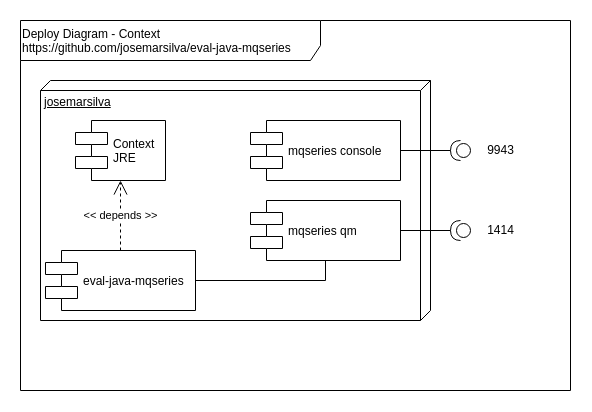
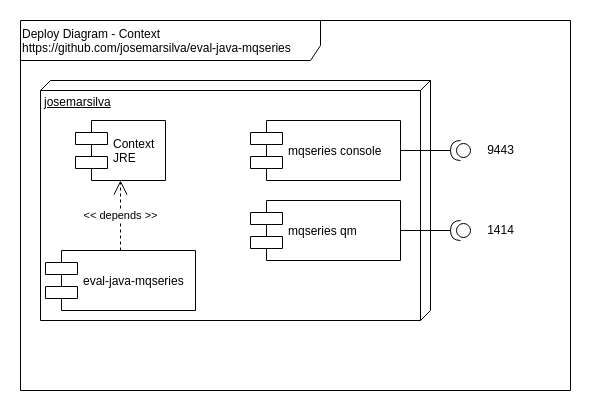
node "9943": label "9943" -> "9443"
edge "mqseries qm" -- "eval-java-mqseries": removed
